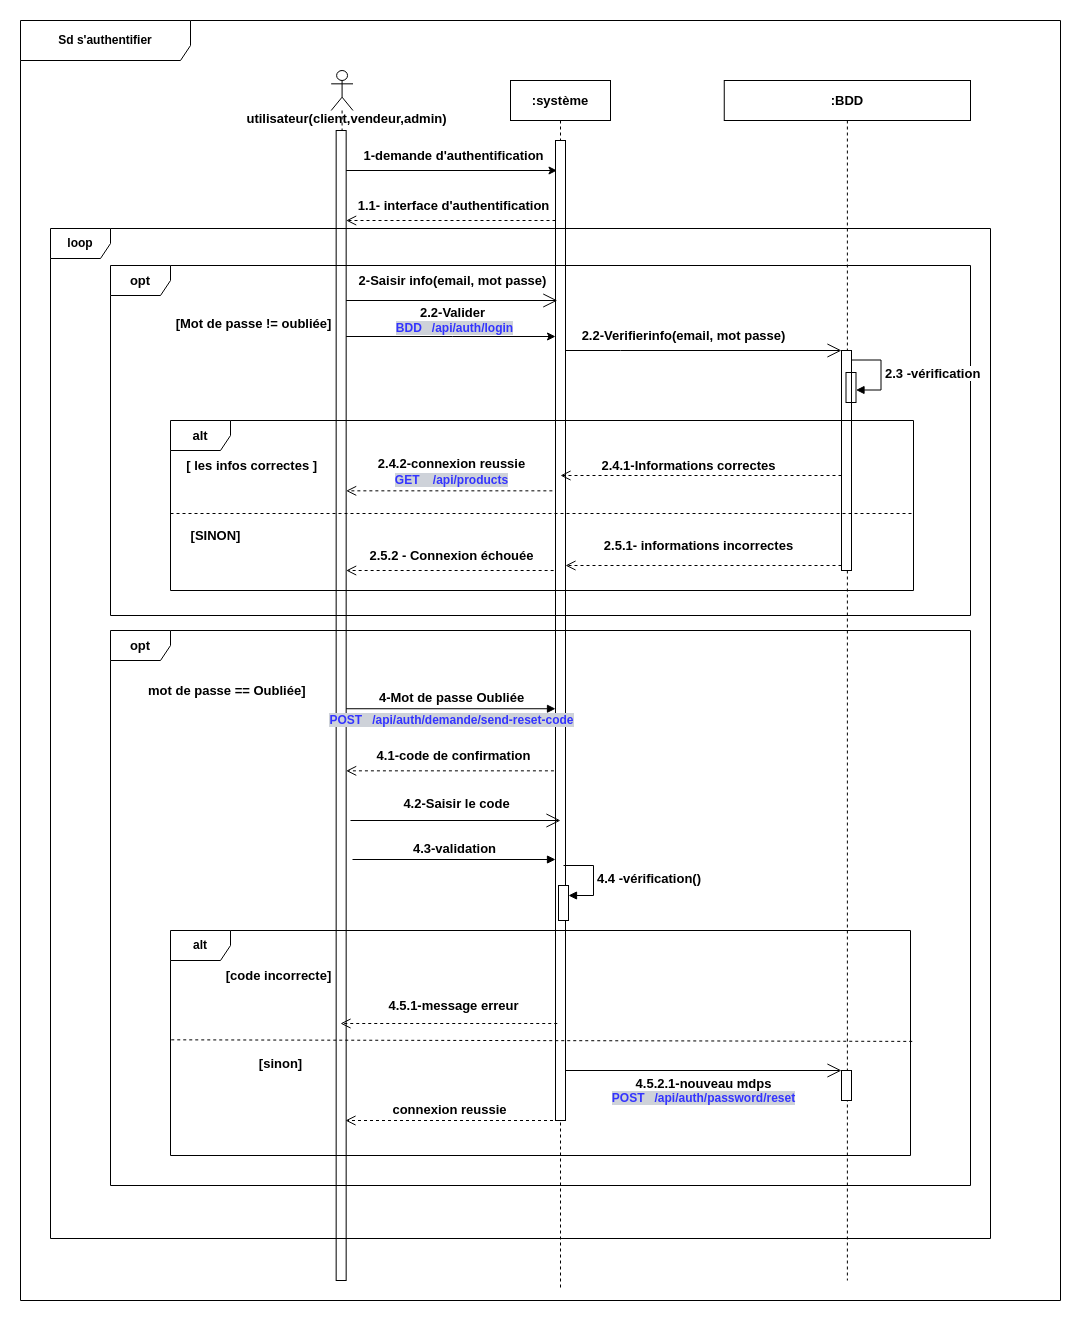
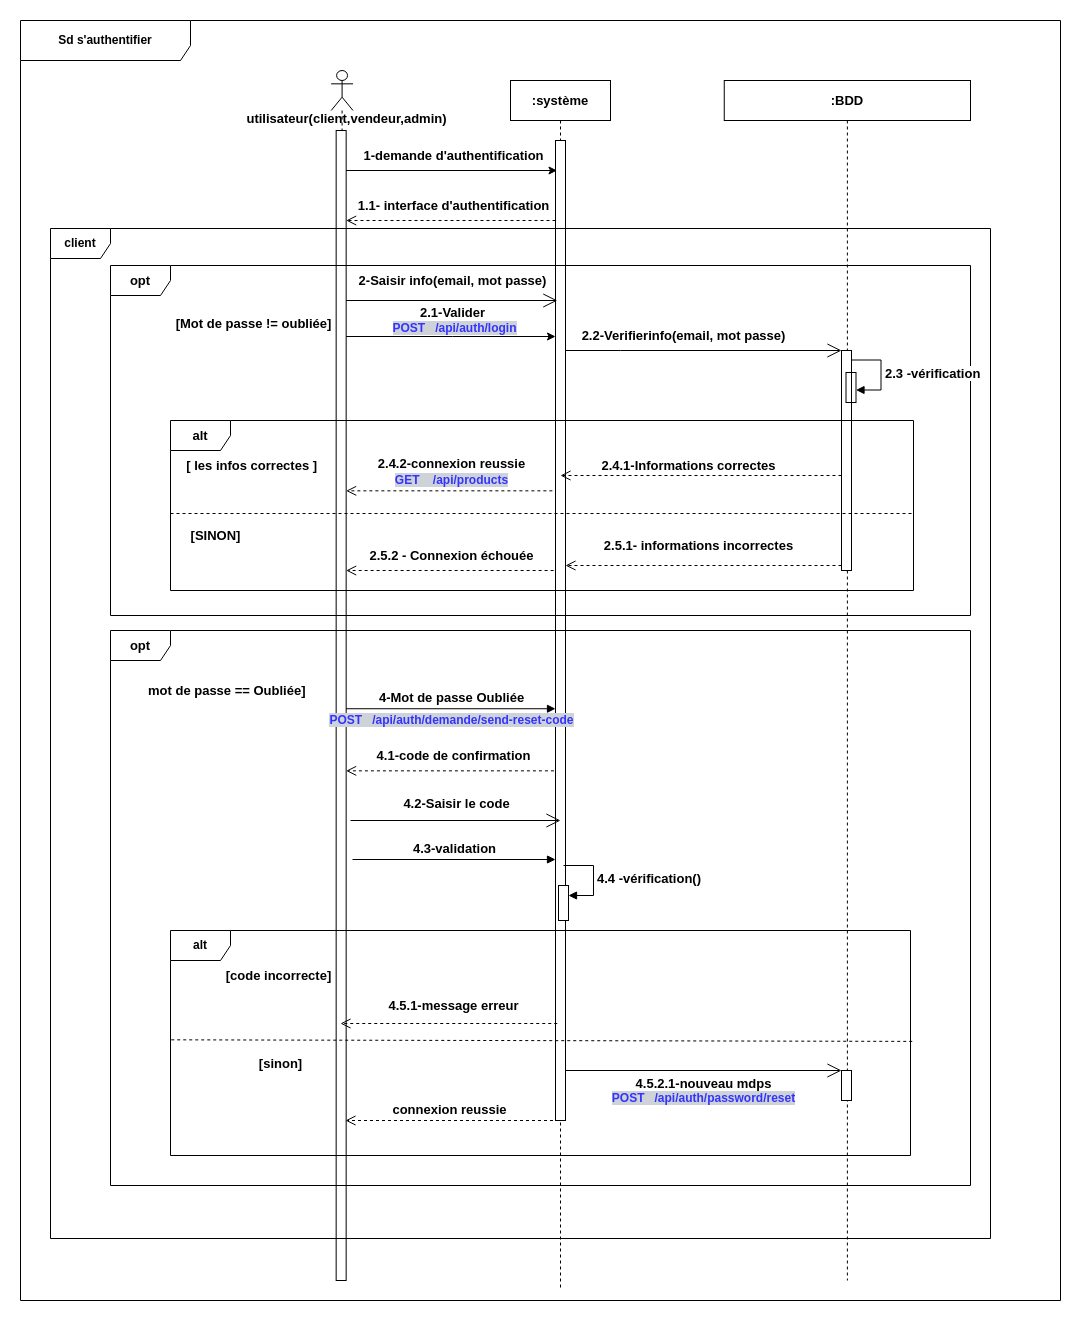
node "loop": label "loop" -> "client"
node "2.2-Valider": label "2.2-Valider" -> "2.1-Valider"
node "BDD /api/auth/login": label "BDD /api/auth/login" -> "POST /api/auth/login"
